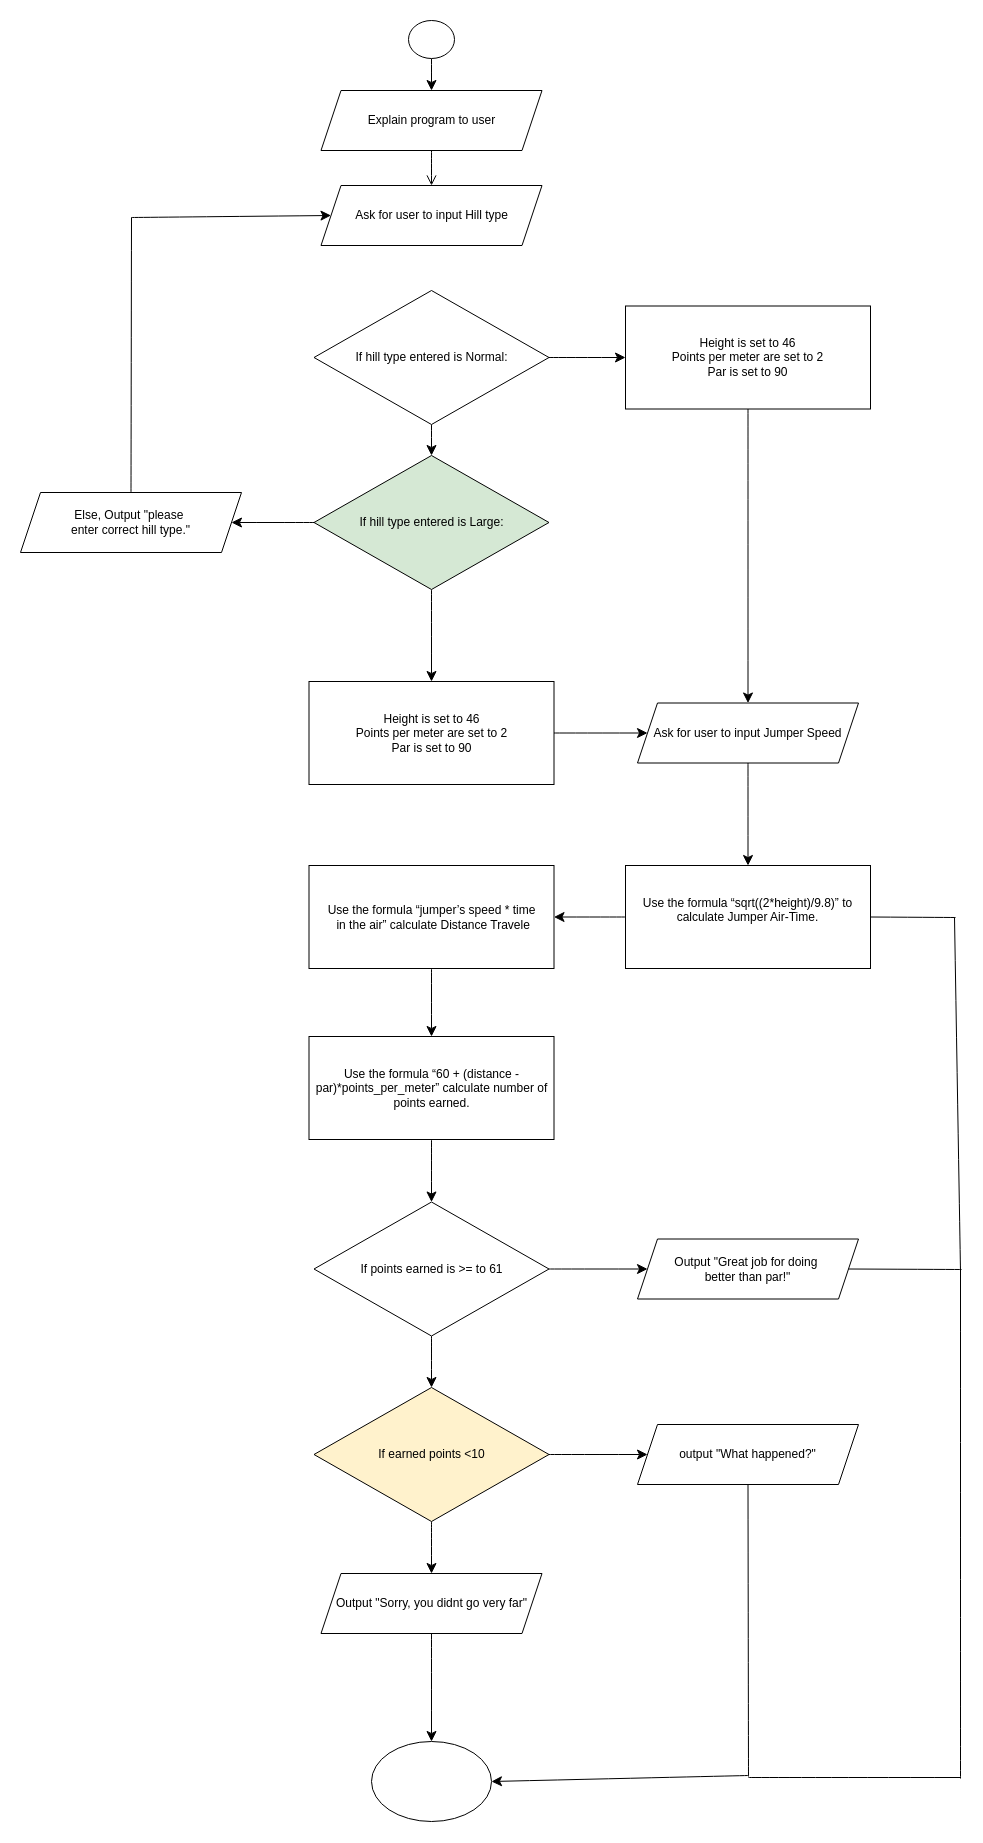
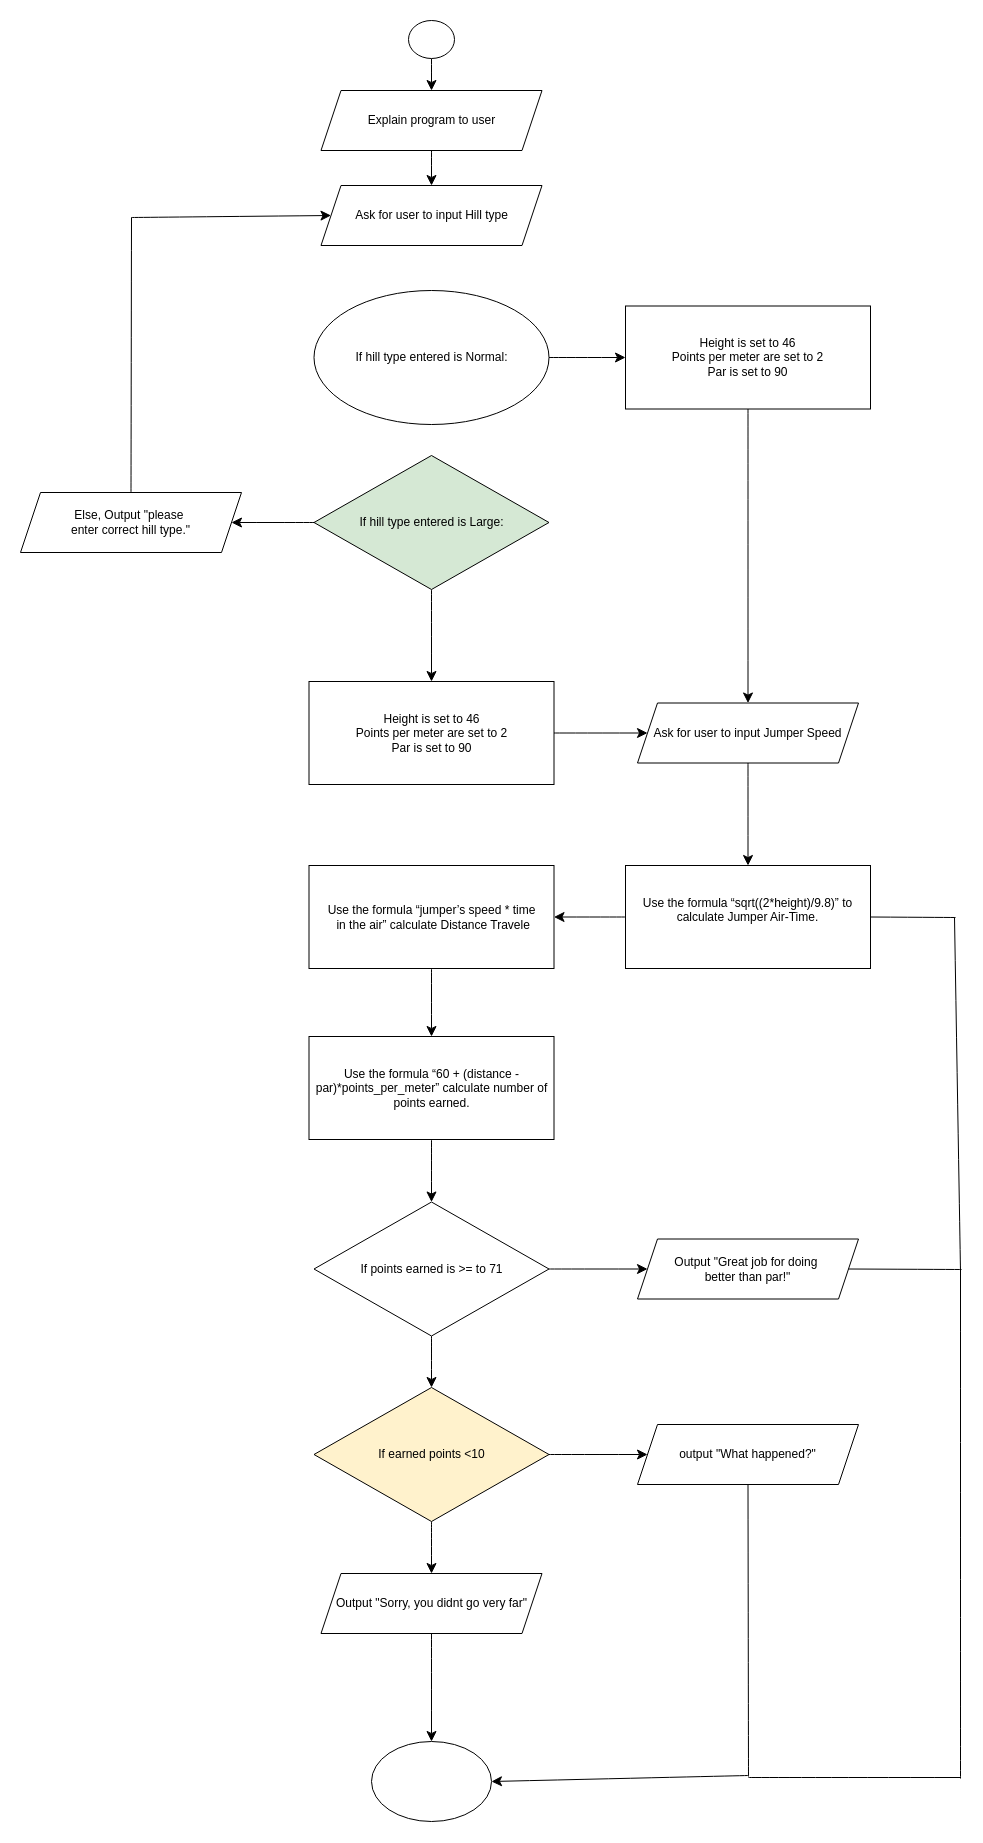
edge "Explain program to user" -> "Ask for user to input Hill type": arrowhead open -> classic
node "If hill type entered is Normal:": shape diamond -> ellipse
edge "If hill type entered is Normal:" -> "If hill type entered is Large:": removed
node "If points earned is >= to 61": label "If points earned is >= to 61" -> "If points earned is >= to 71"
